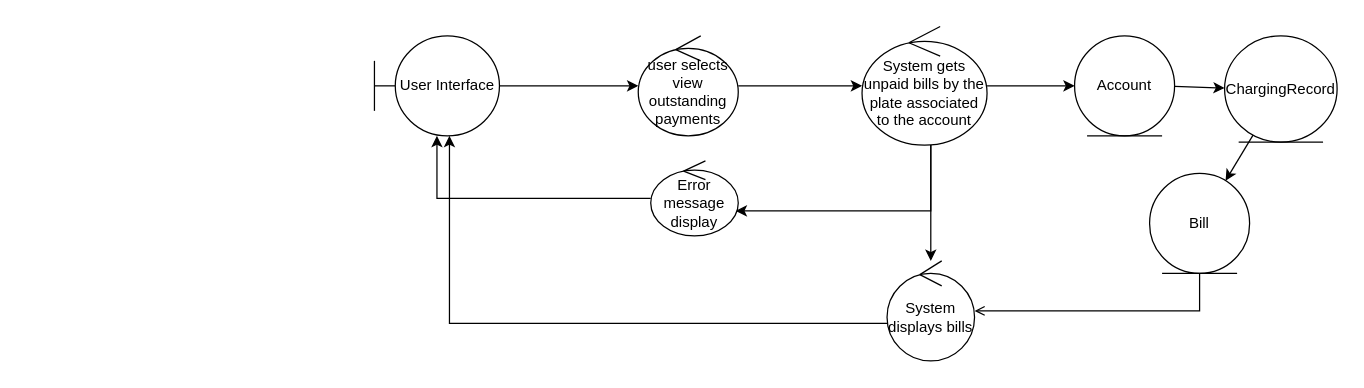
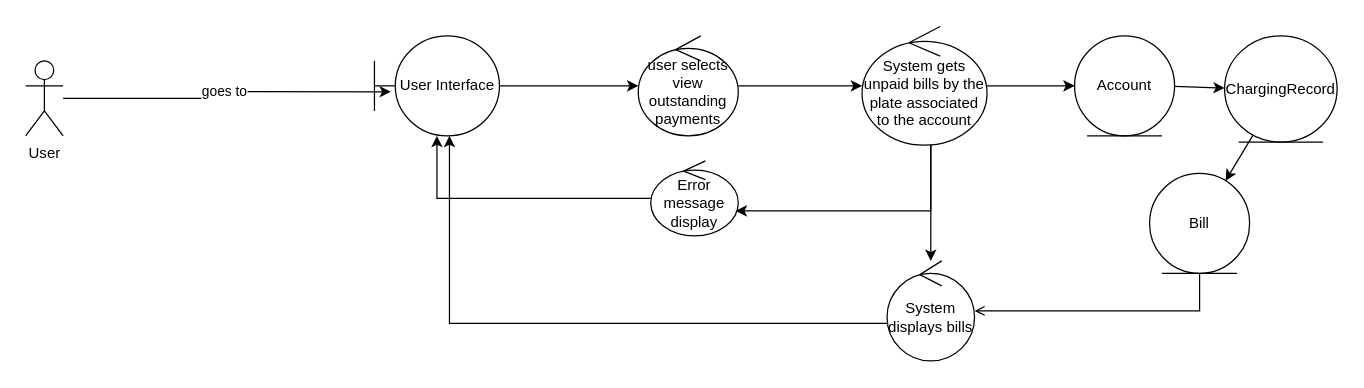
edge "User" -> "User Interface": added, label "goes to"
node "User": added
